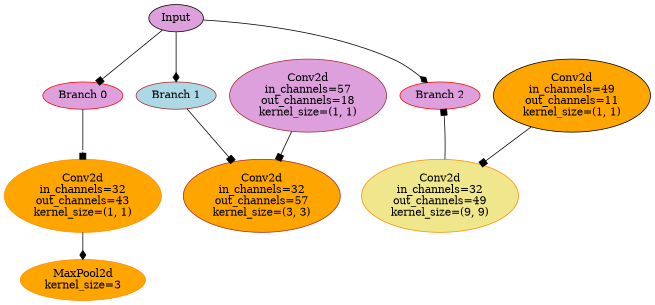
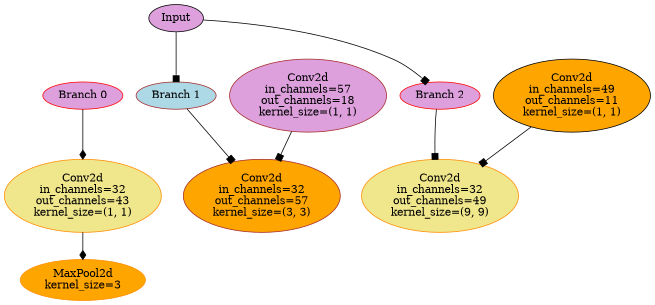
edge "Input" -> "Branch 2": arrowhead diamond -> box
edge "Input" -> "Branch 1": arrowhead diamond -> box
edge "Input" -> "Branch 0": removed
edge "Branch 0" -> "Conv2d in_channels=32 out_channels=43 kernel_size=(1, 1)": arrowhead box -> diamond
edge "Conv2d in_channels=32 out_channels=49 kernel_size=(9, 9)" -> "Branch 2": reversed
node "Conv2d in_channels=32 out_channels=43 kernel_size=(1, 1)": fillcolor orange -> khaki
